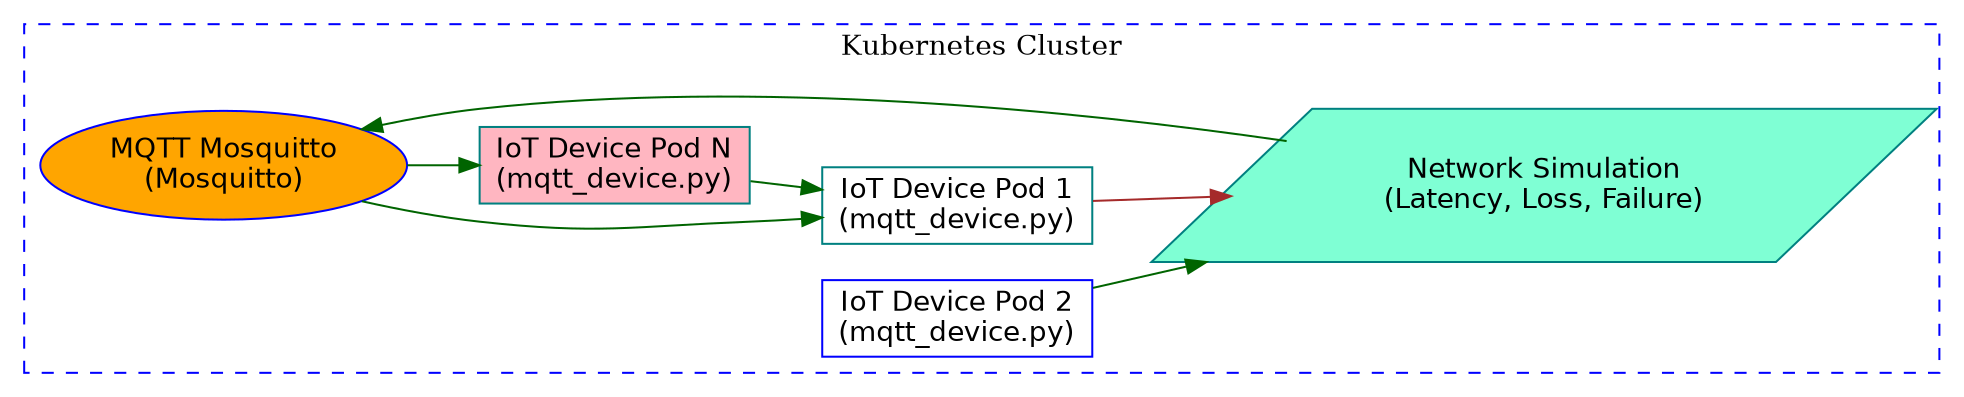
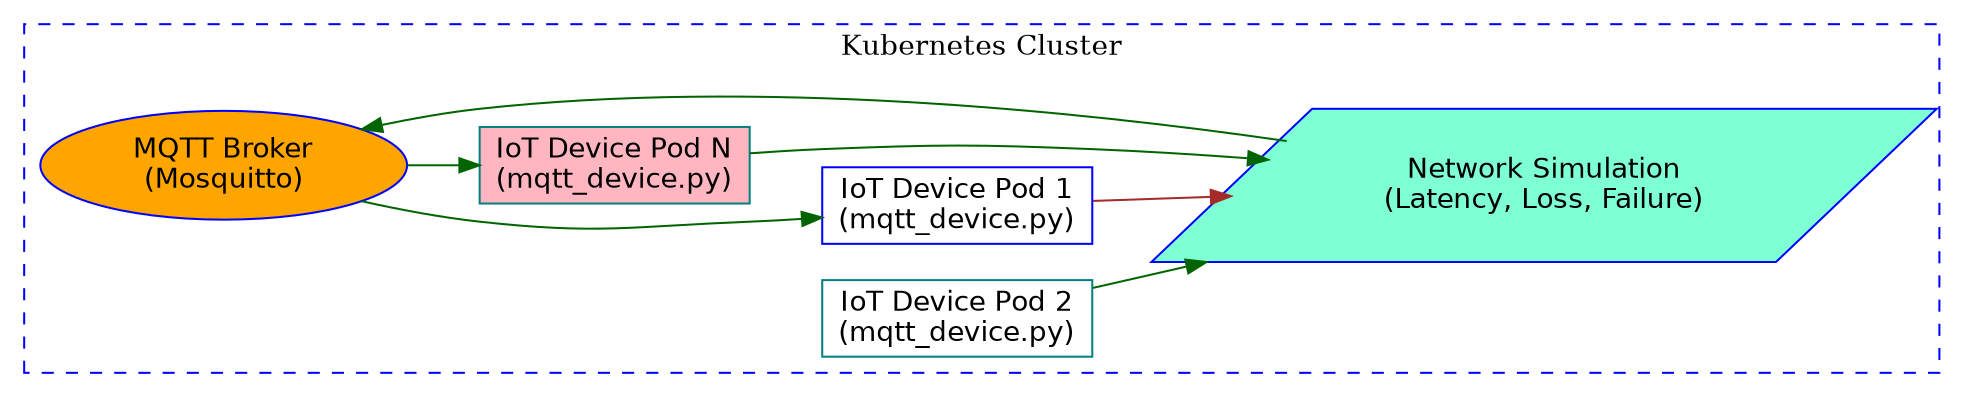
node "MQTT Mosquitto (Mosquitto)": label "MQTT Mosquitto (Mosquitto)" -> "MQTT Broker (Mosquitto)"
edge "IoT Device Pod N (mqtt_device.py)" -> "IoT Device Pod 1 (mqtt_device.py)": now "IoT Device Pod N (mqtt_device.py)" -> "Network Simulation (Latency, Loss, Failure)"
node "Network Simulation (Latency, Loss, Failure)": color teal -> blue
node "IoT Device Pod 1 (mqtt_device.py)": color teal -> blue
node "IoT Device Pod 2 (mqtt_device.py)": color blue -> teal
